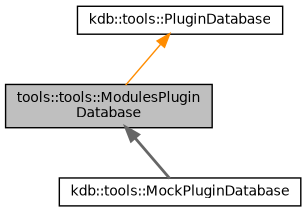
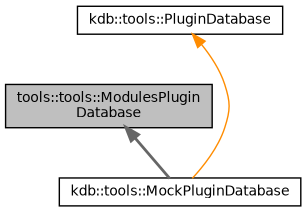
edge "tools::tools::ModulesPlugin Database" -> "kdb::tools::PluginDatabase": now "kdb::tools::MockPluginDatabase" -> "kdb::tools::PluginDatabase"
